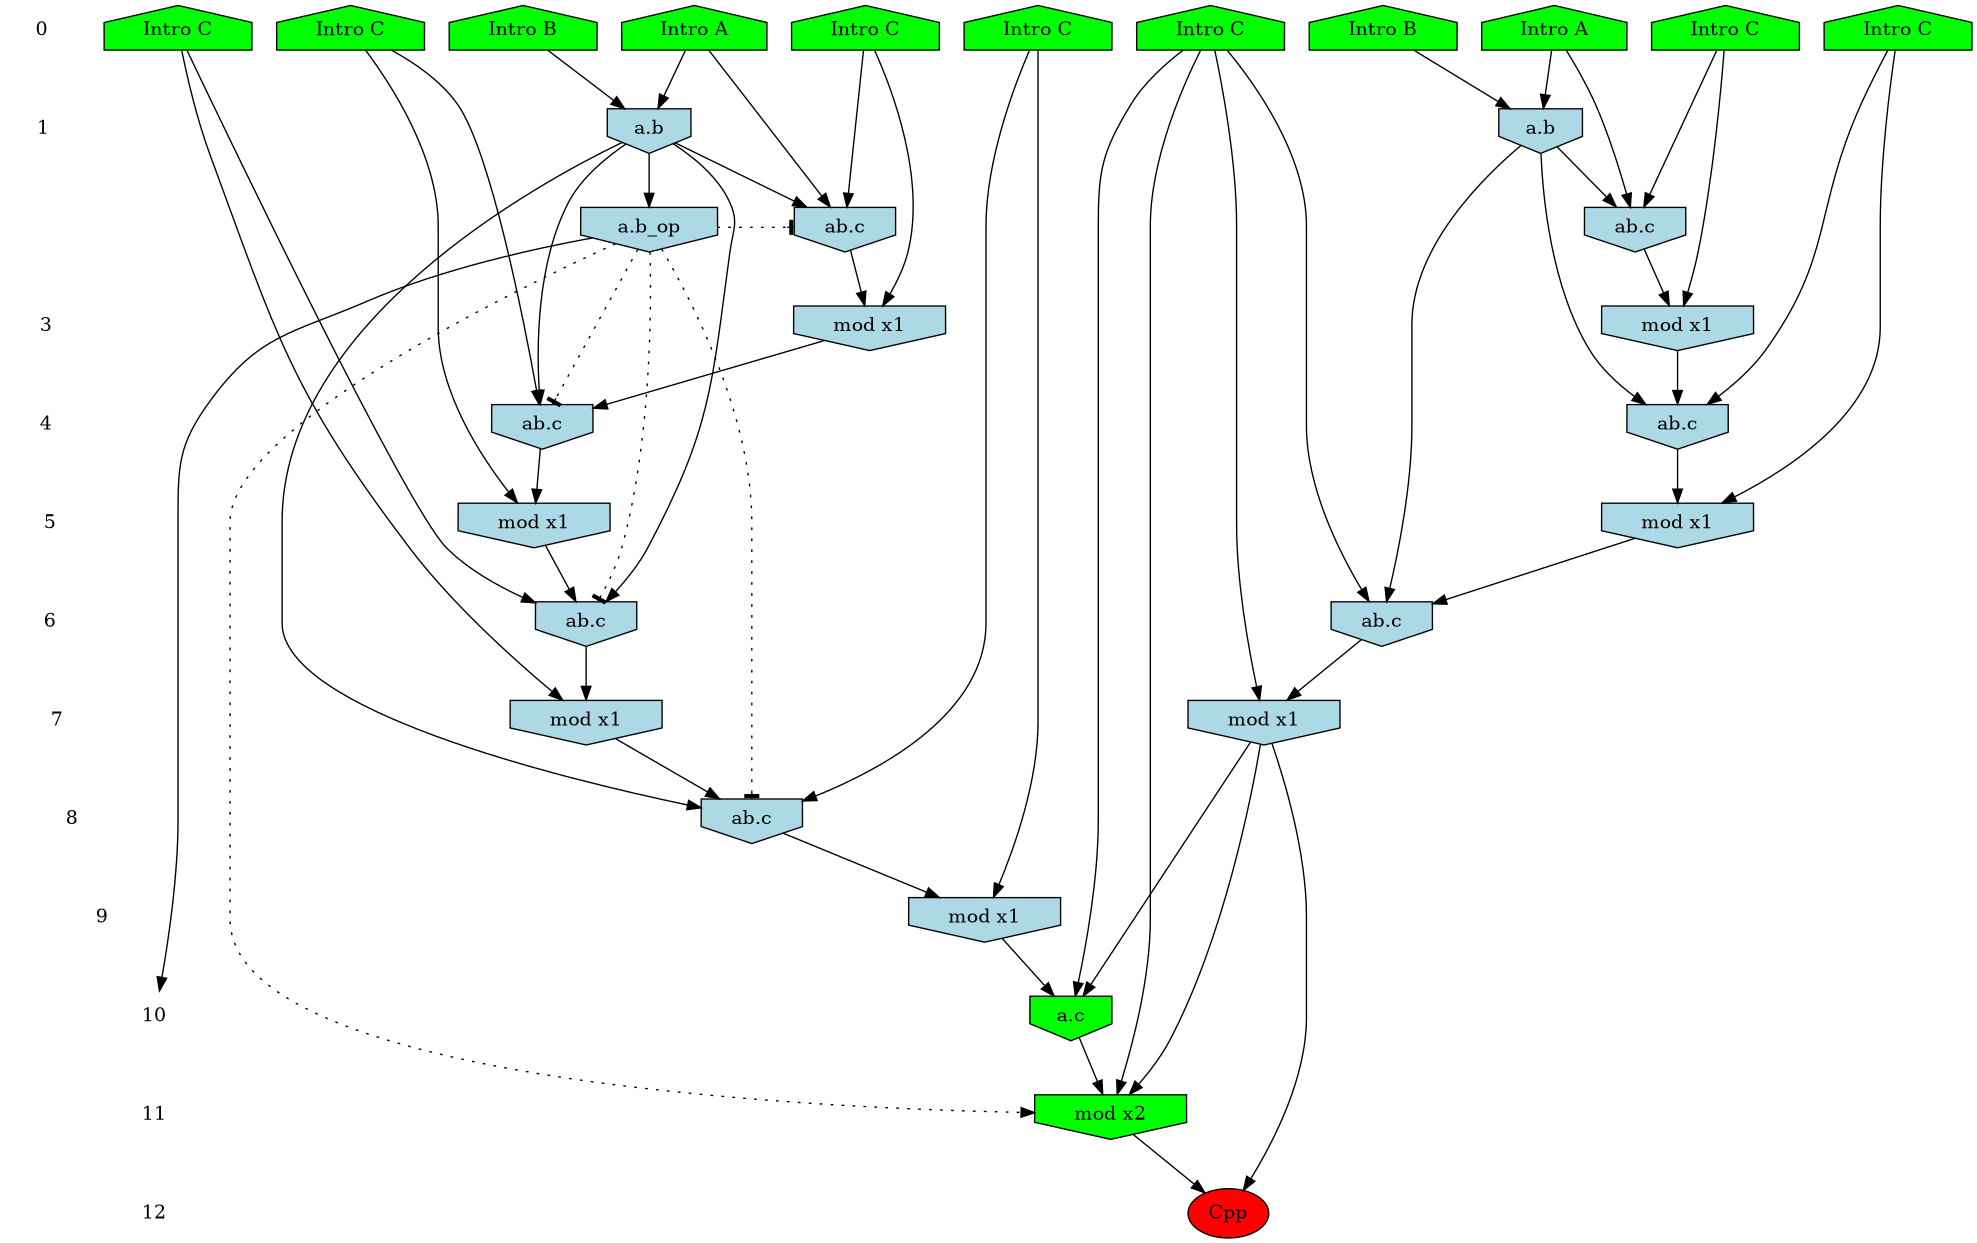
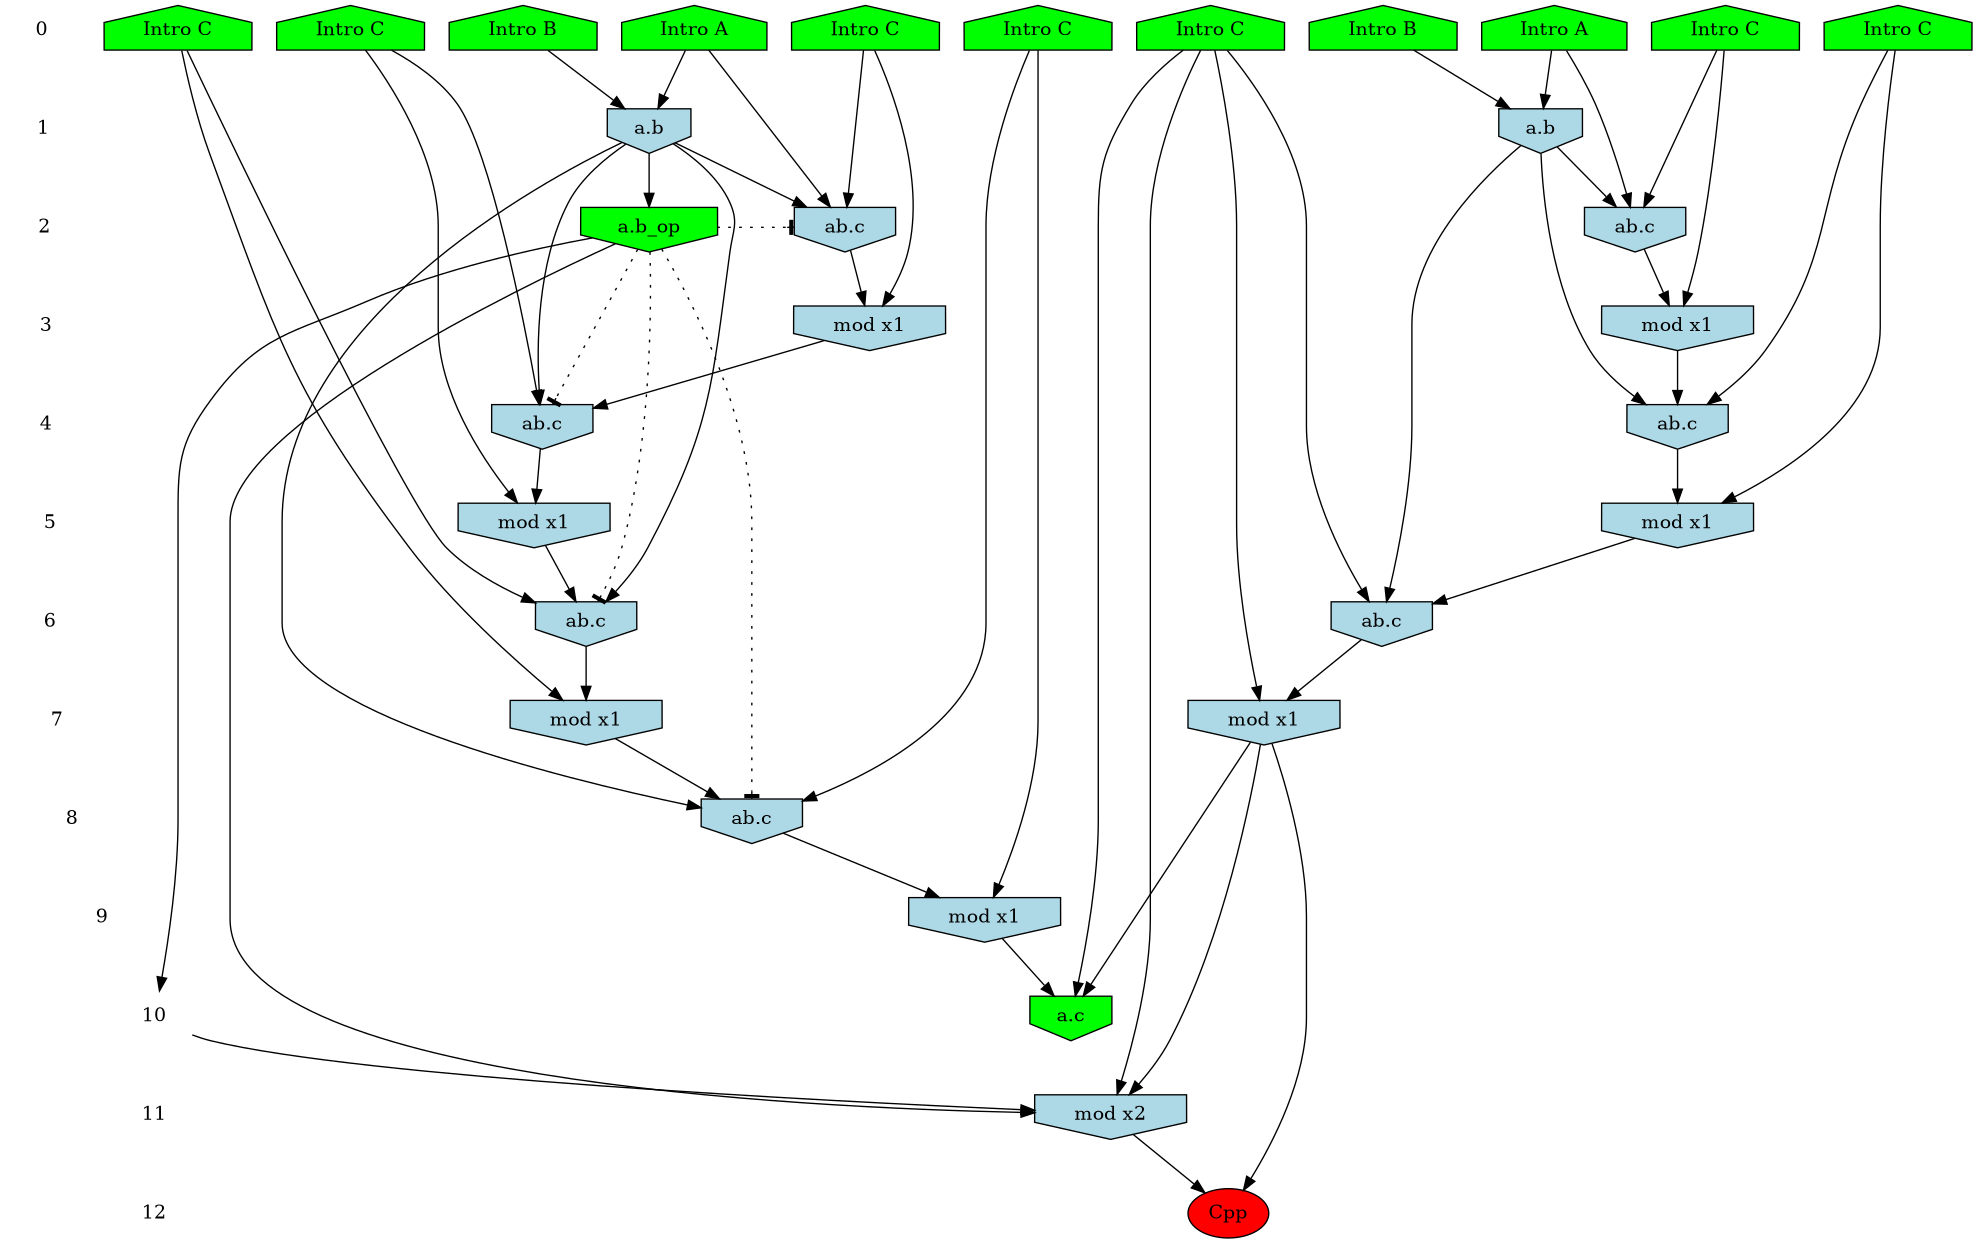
node "2": added
node "a.b_op": fillcolor lightblue -> green
edge "a.b_op" -> "mod x2": style dotted -> solid
edge "a.c" -> "mod x2": now "10" -> "mod x2"
node "mod x2": fillcolor green -> lightblue
